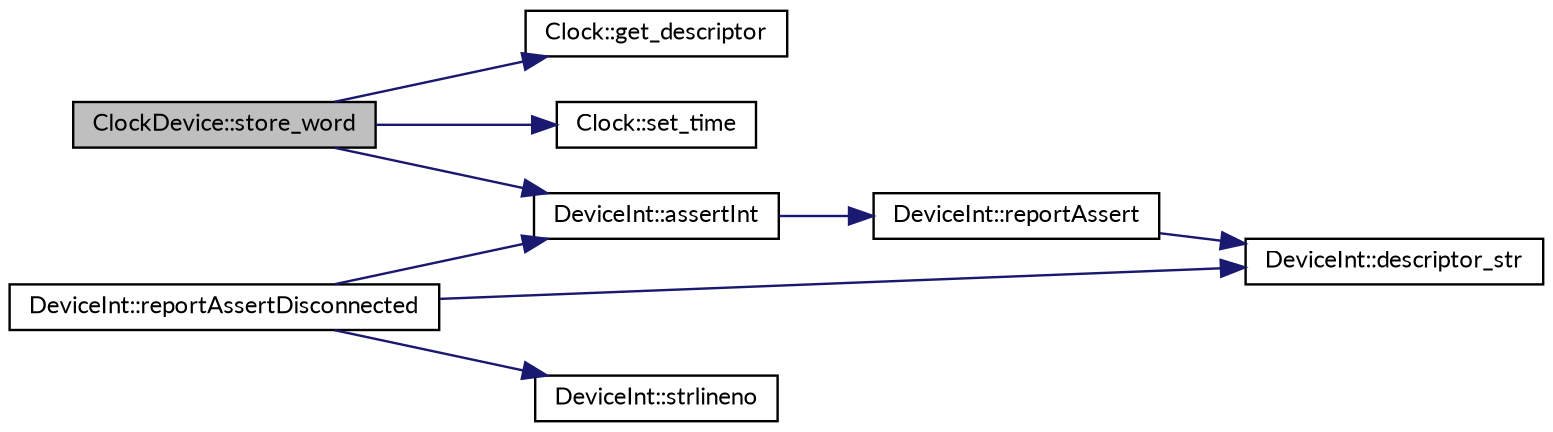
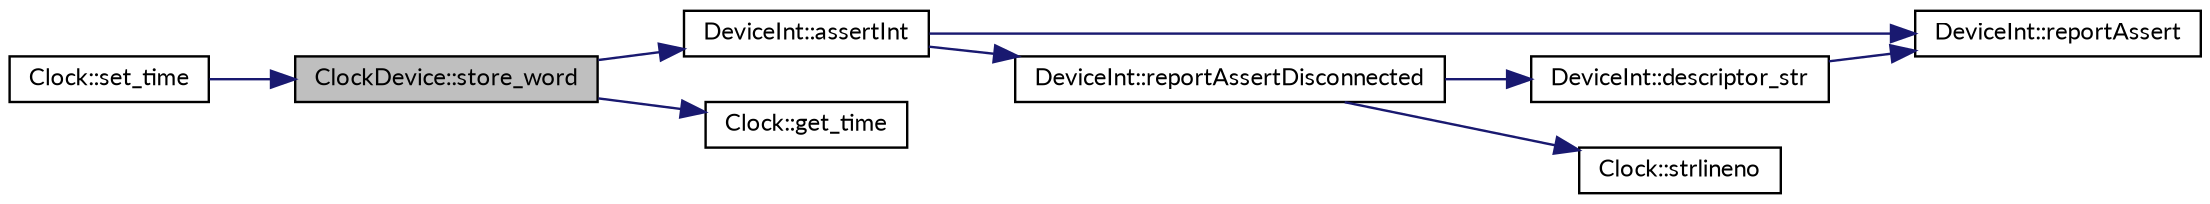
node "Clock::get_descriptor": label "Clock::get_descriptor" -> "Clock::get_time"
edge "ClockDevice::store_word" -> "Clock::set_time": reversed
edge "DeviceInt::reportAssert" -> "DeviceInt::descriptor_str": reversed
edge "DeviceInt::reportAssertDisconnected" -> "DeviceInt::assertInt": reversed
node "DeviceInt::strlineno": label "DeviceInt::strlineno" -> "Clock::strlineno"
